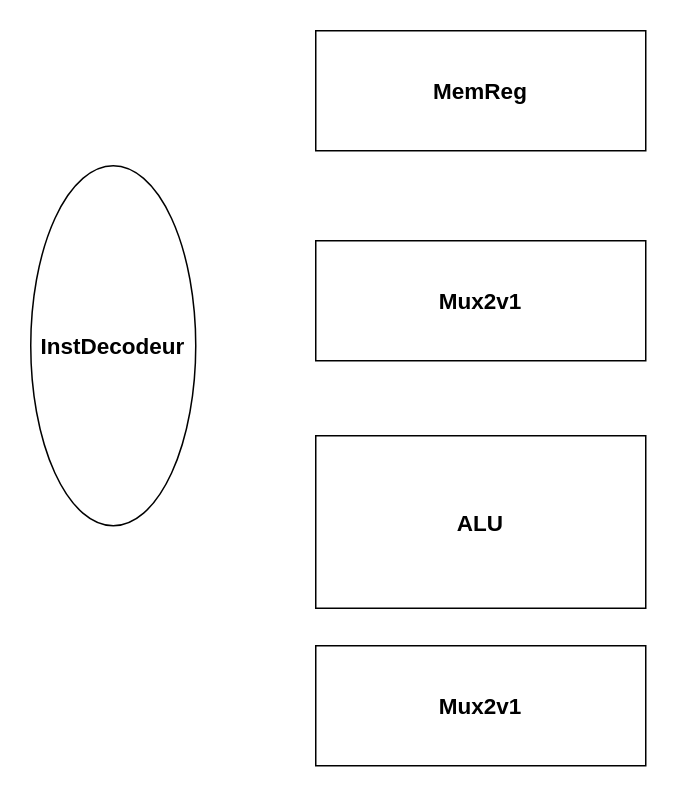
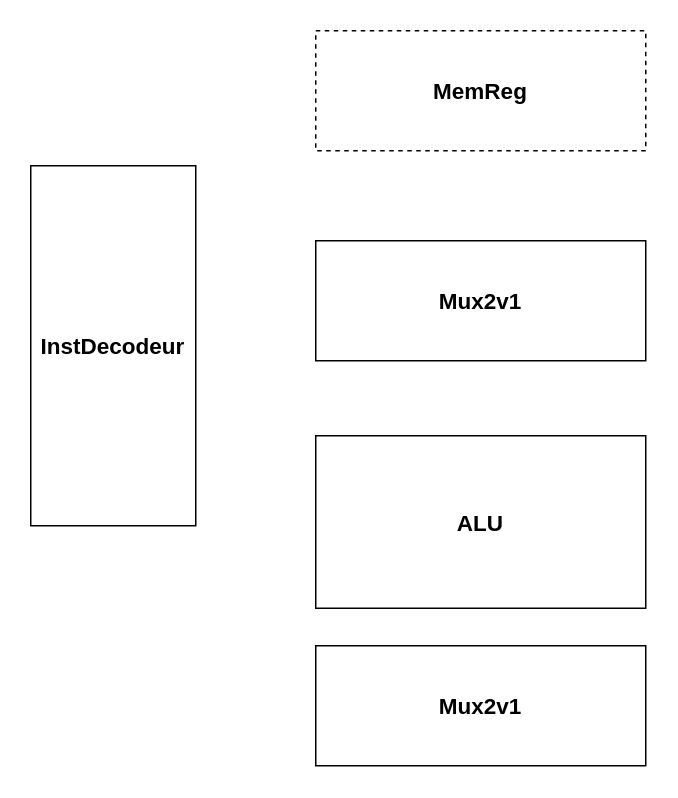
node "MemReg": style solid -> dashed
node "InstDecodeur": shape ellipse -> rectangle
